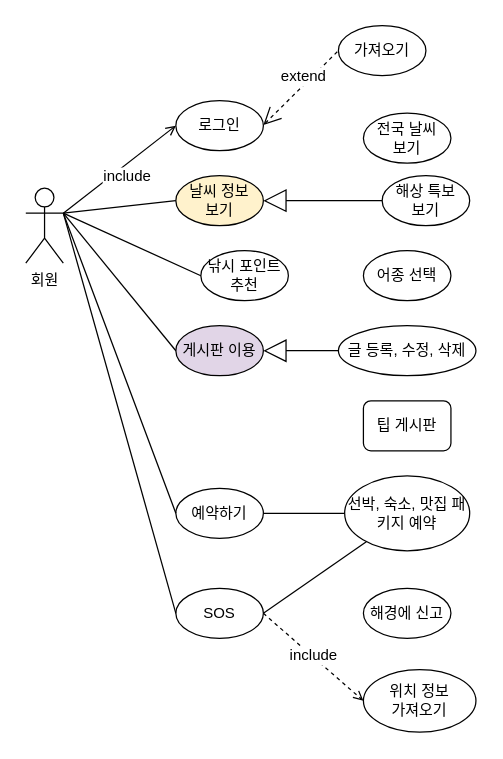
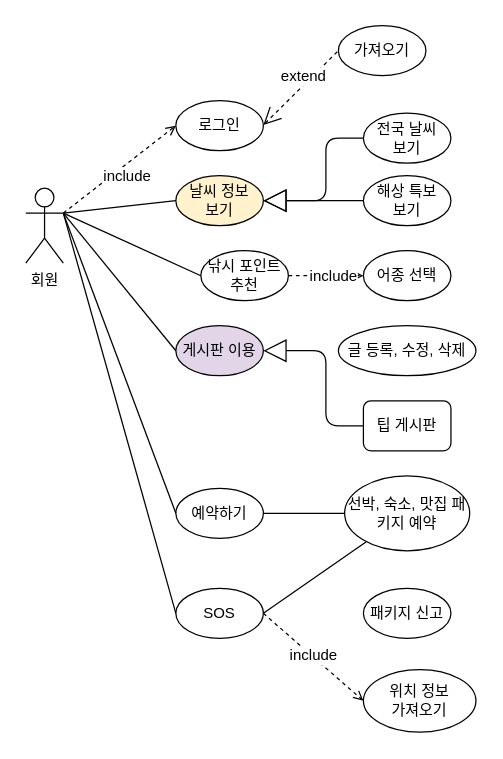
edge "회원" -> "로그인": style solid -> dashed
edge "전국 날씨 보기" -> "날씨 정보 보기": added
node "해상 특보 보기": moved (426, 201) -> (407, 201)
edge "낚시 포인트 추천" -> "어종 선택": added, label "include"
edge "글 등록, 수정, 삭제" -> "게시판 이용": removed
edge "팁 게시판" -> "게시판 이용": added
node "해경에 신고": label "해경에 신고" -> "패키지 신고"
